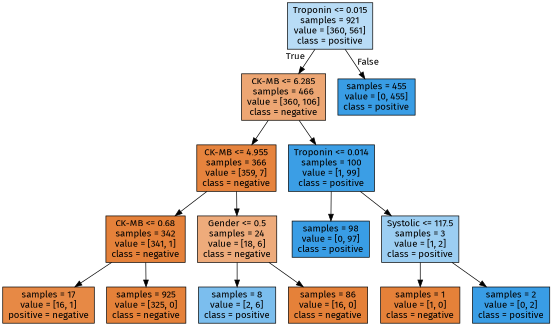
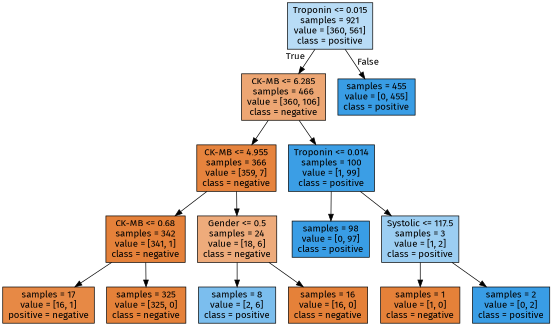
node "samples = 925 value = [325, 0] class = negative": label "samples = 925 value = [325, 0] class = negative" -> "samples = 325 value = [325, 0] class = negative"
node "samples = 86 value = [16, 0] class = negative": label "samples = 86 value = [16, 0] class = negative" -> "samples = 16 value = [16, 0] class = negative"
